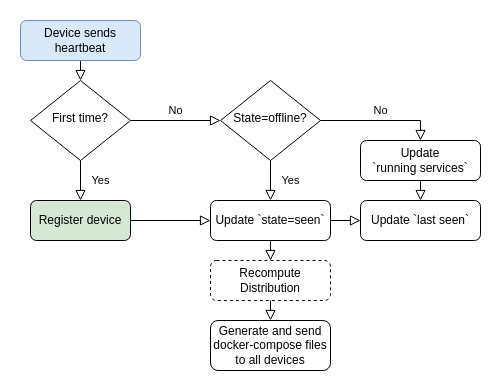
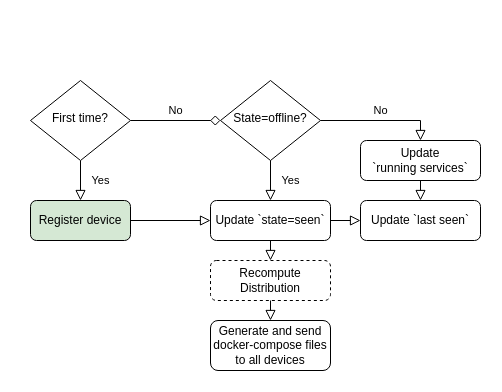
node "Device sends heartbeat": removed
edge "Device sends heartbeat" -> "First time?": removed
edge "First time?" -> "State=offline?": arrowhead block -> diamond
